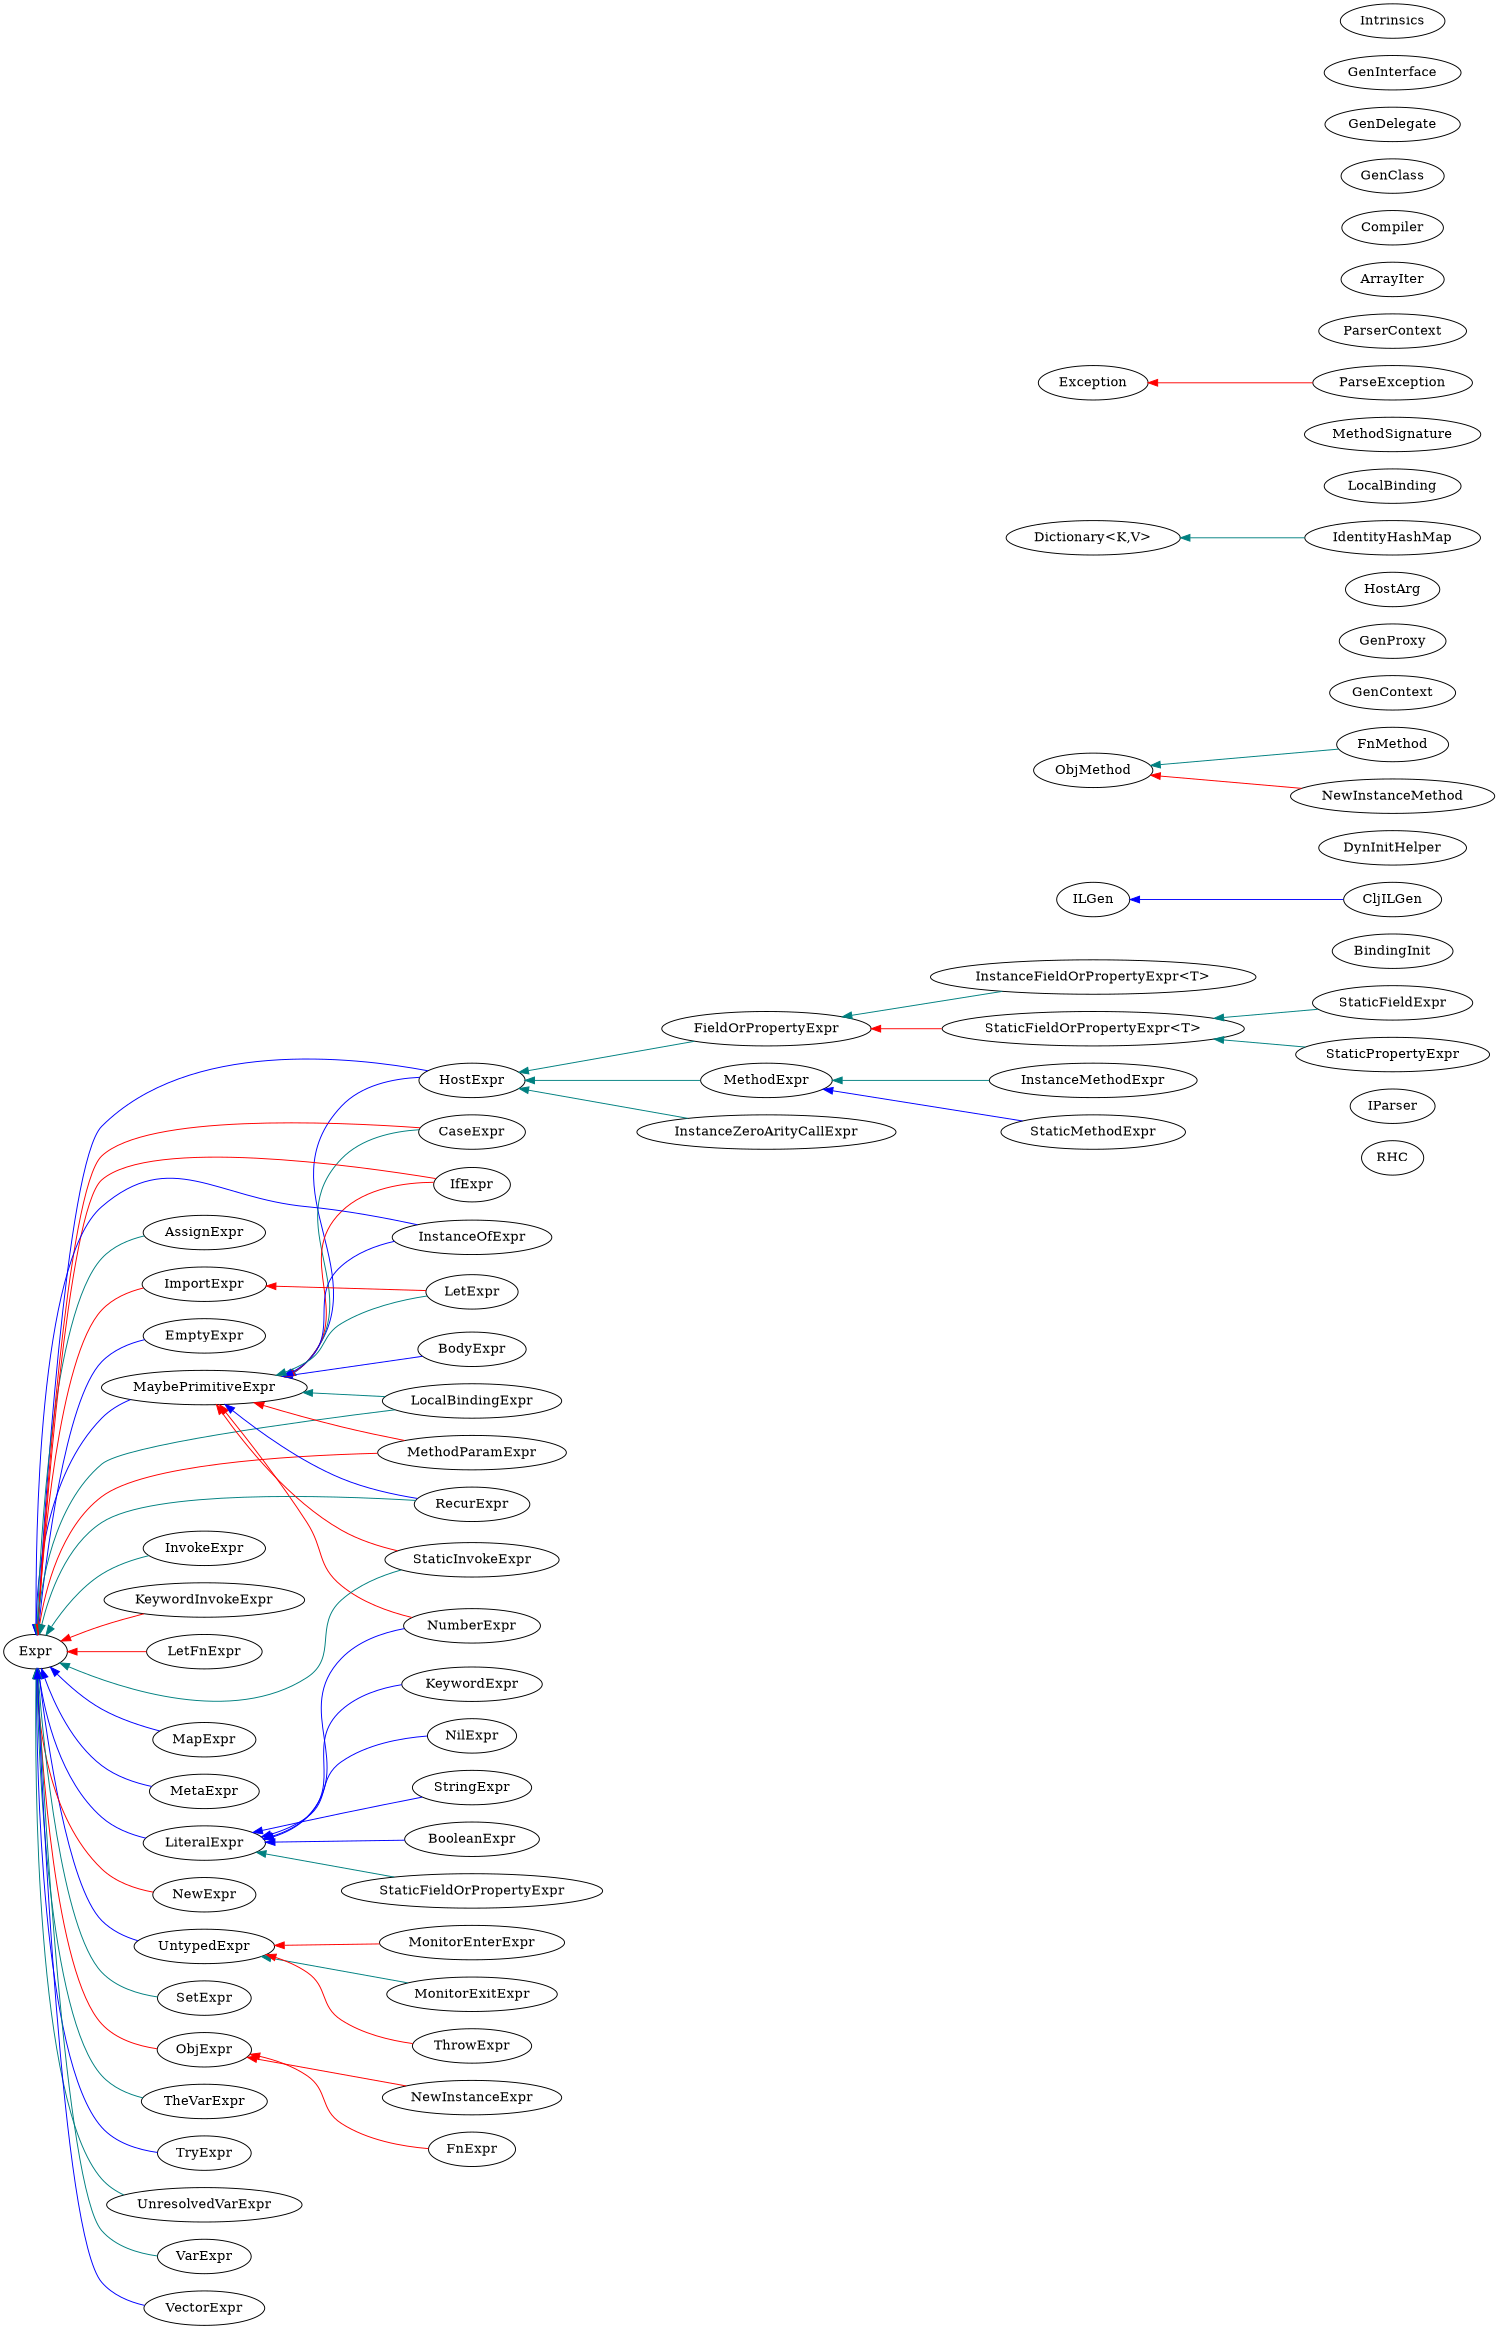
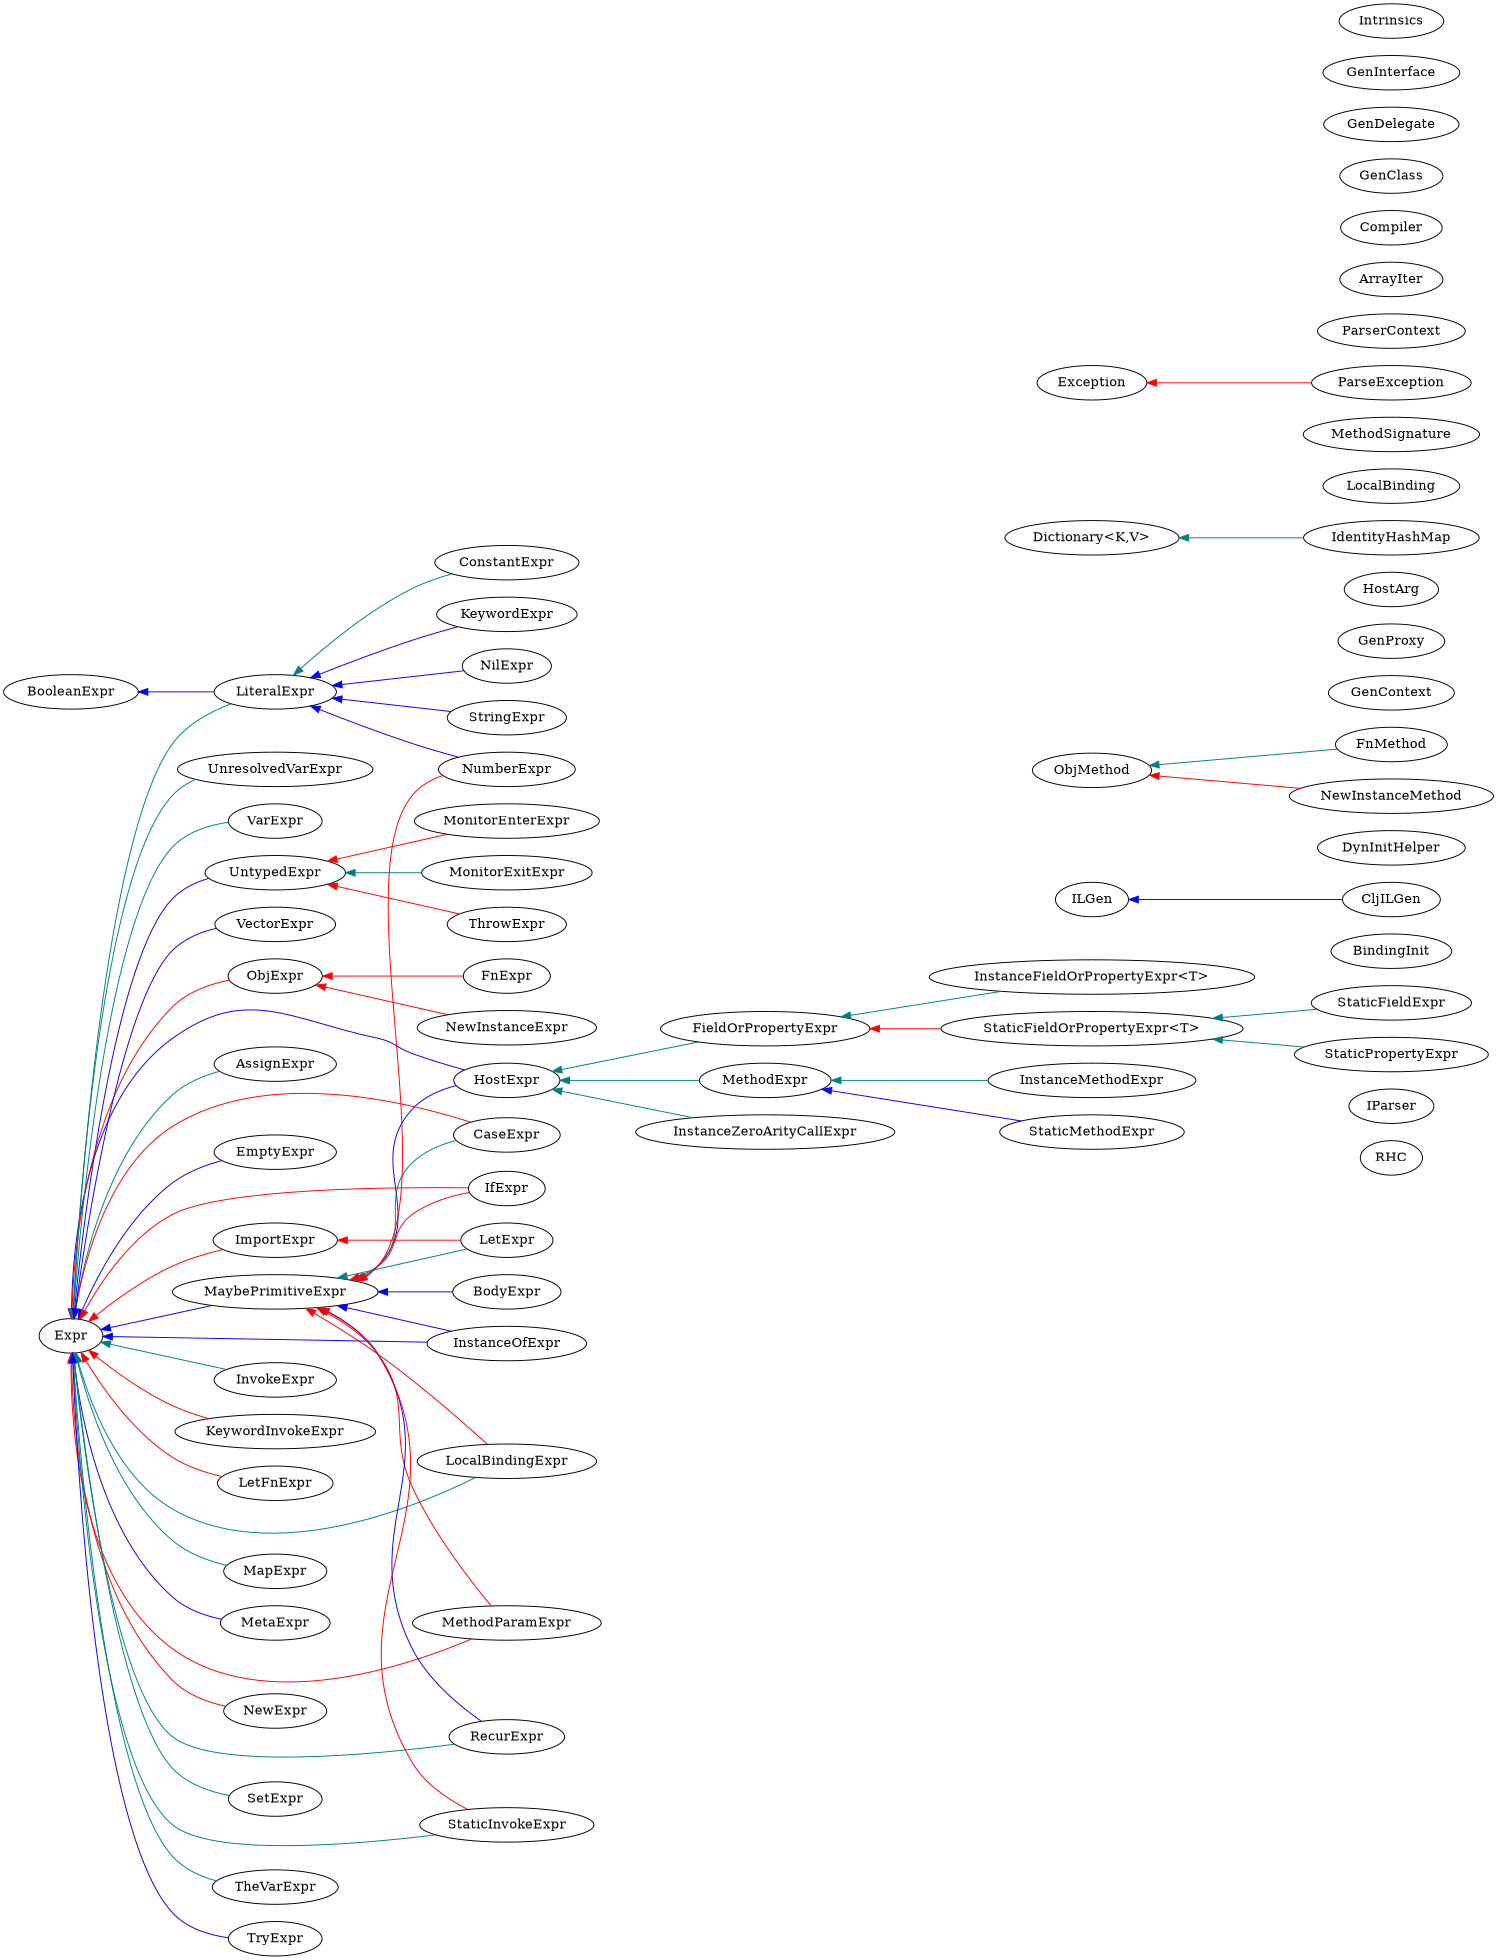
edge "LocalBindingExpr" -> "MaybePrimitiveExpr": color teal -> red
edge "MapExpr" -> "Expr": color blue -> teal
edge "LiteralExpr" -> "Expr": color blue -> teal
edge "BooleanExpr" -> "LiteralExpr": reversed
node "StaticFieldOrPropertyExpr": label "StaticFieldOrPropertyExpr" -> "ConstantExpr"
